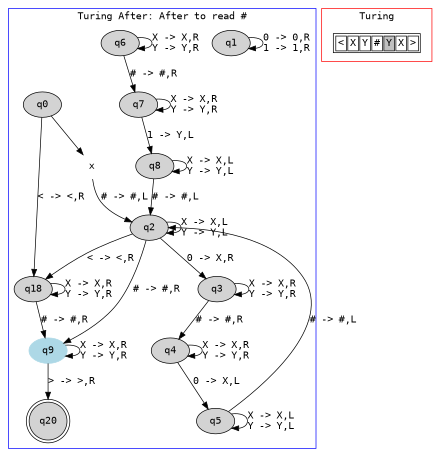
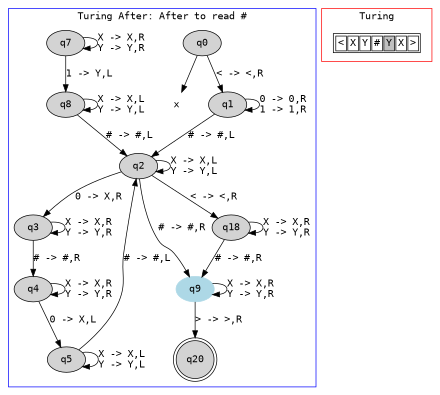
node "q6": removed
edge "q0" -> "q18": now "q0" -> "q1"
edge "x" -> "q2": now "q1" -> "q2"
